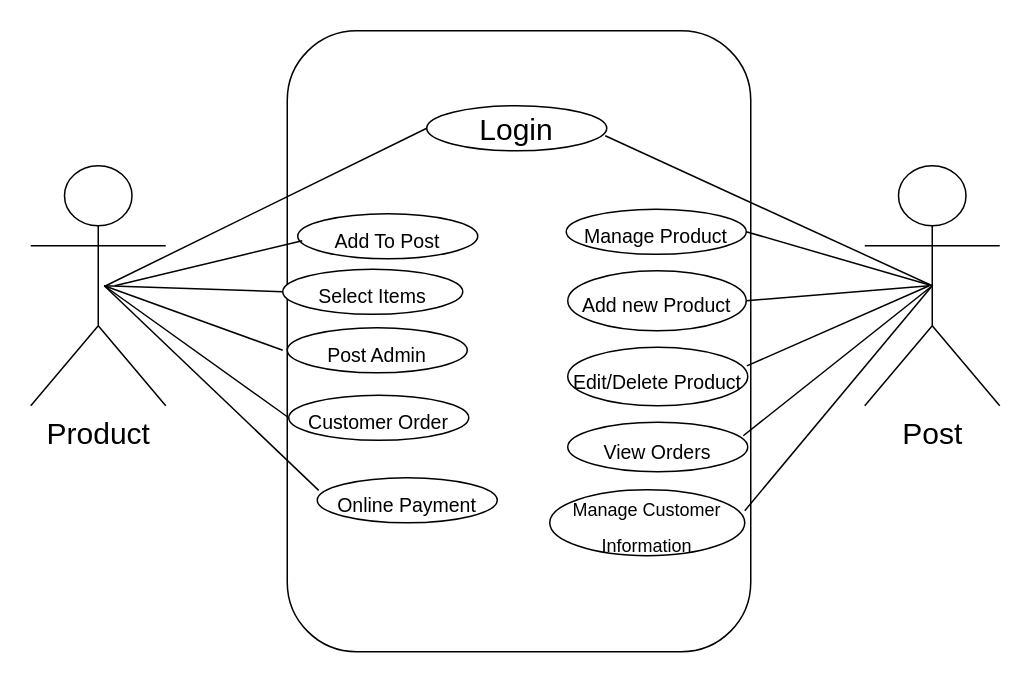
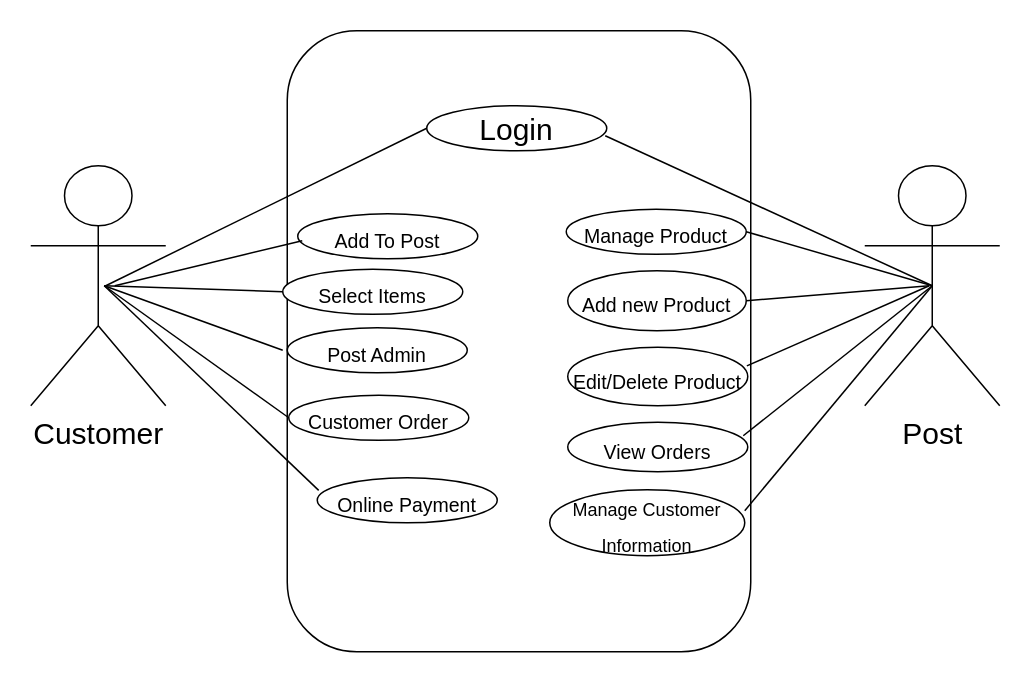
node "Product": label "Product" -> "Customer"
